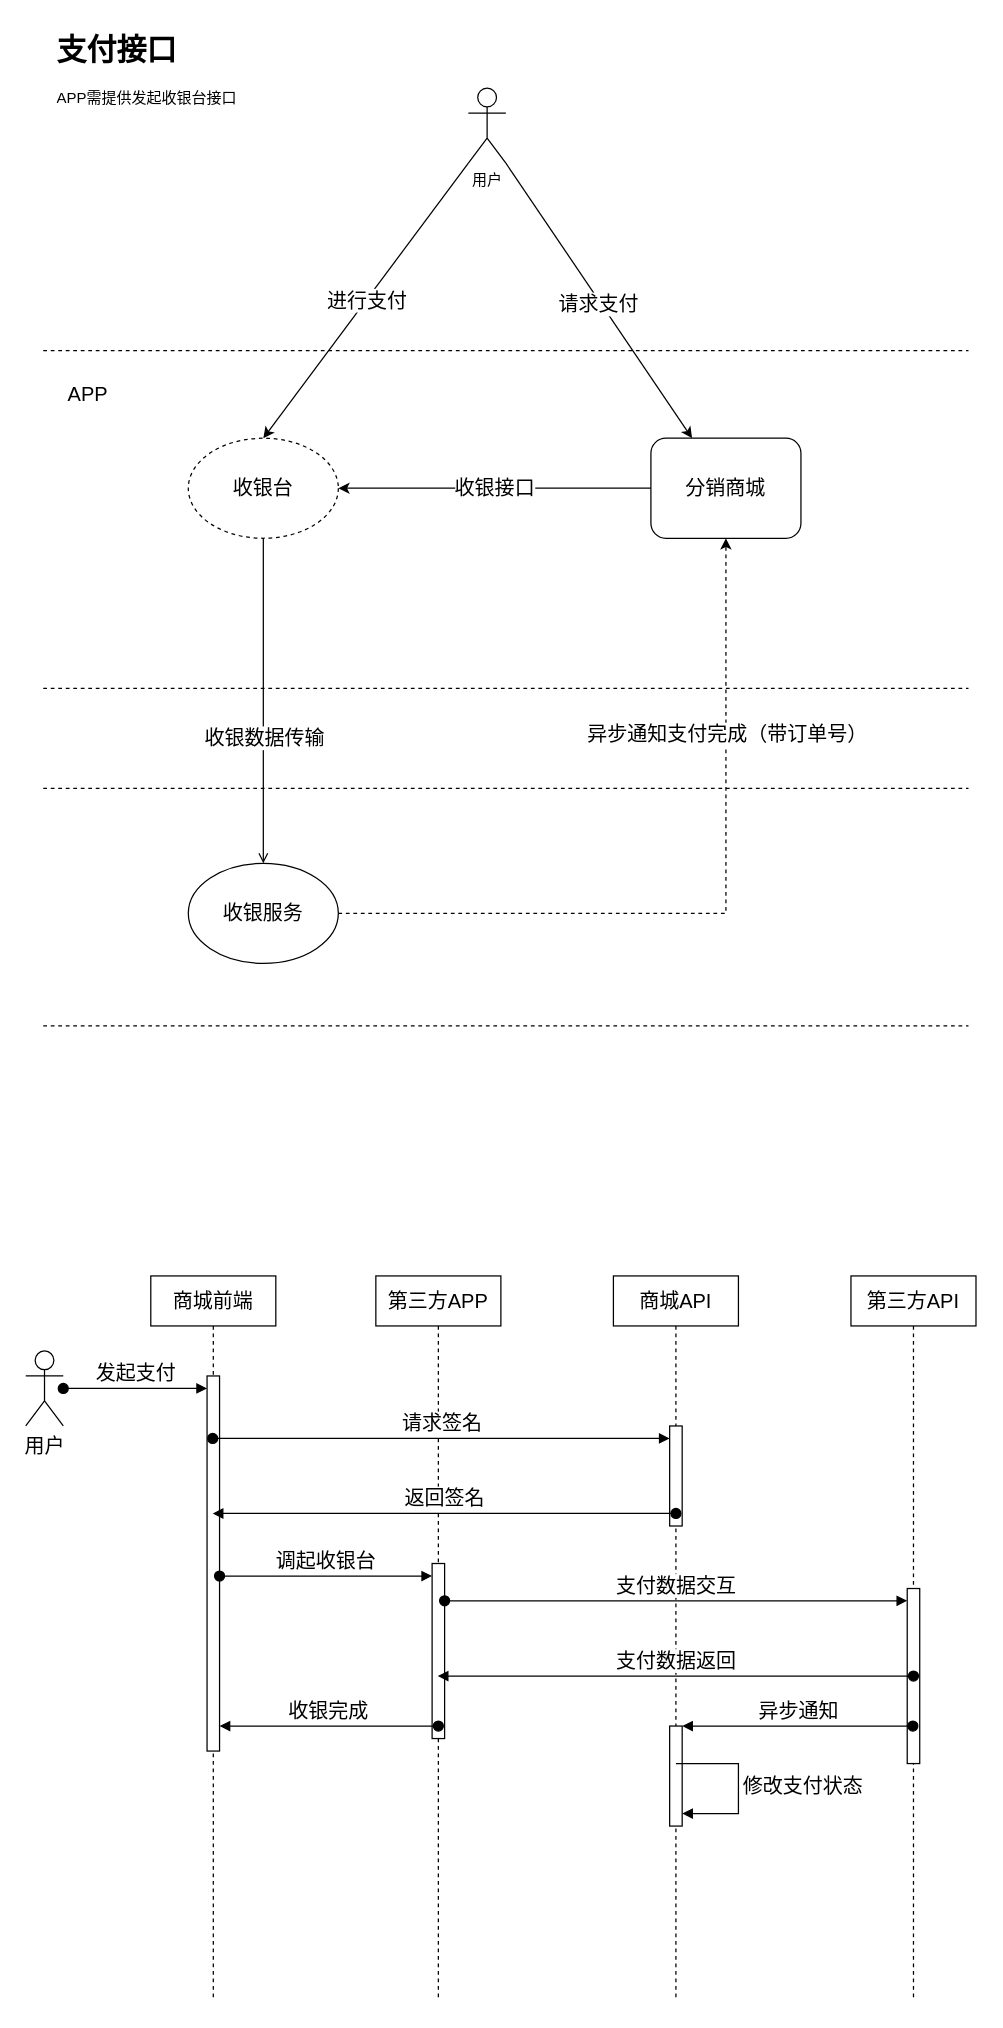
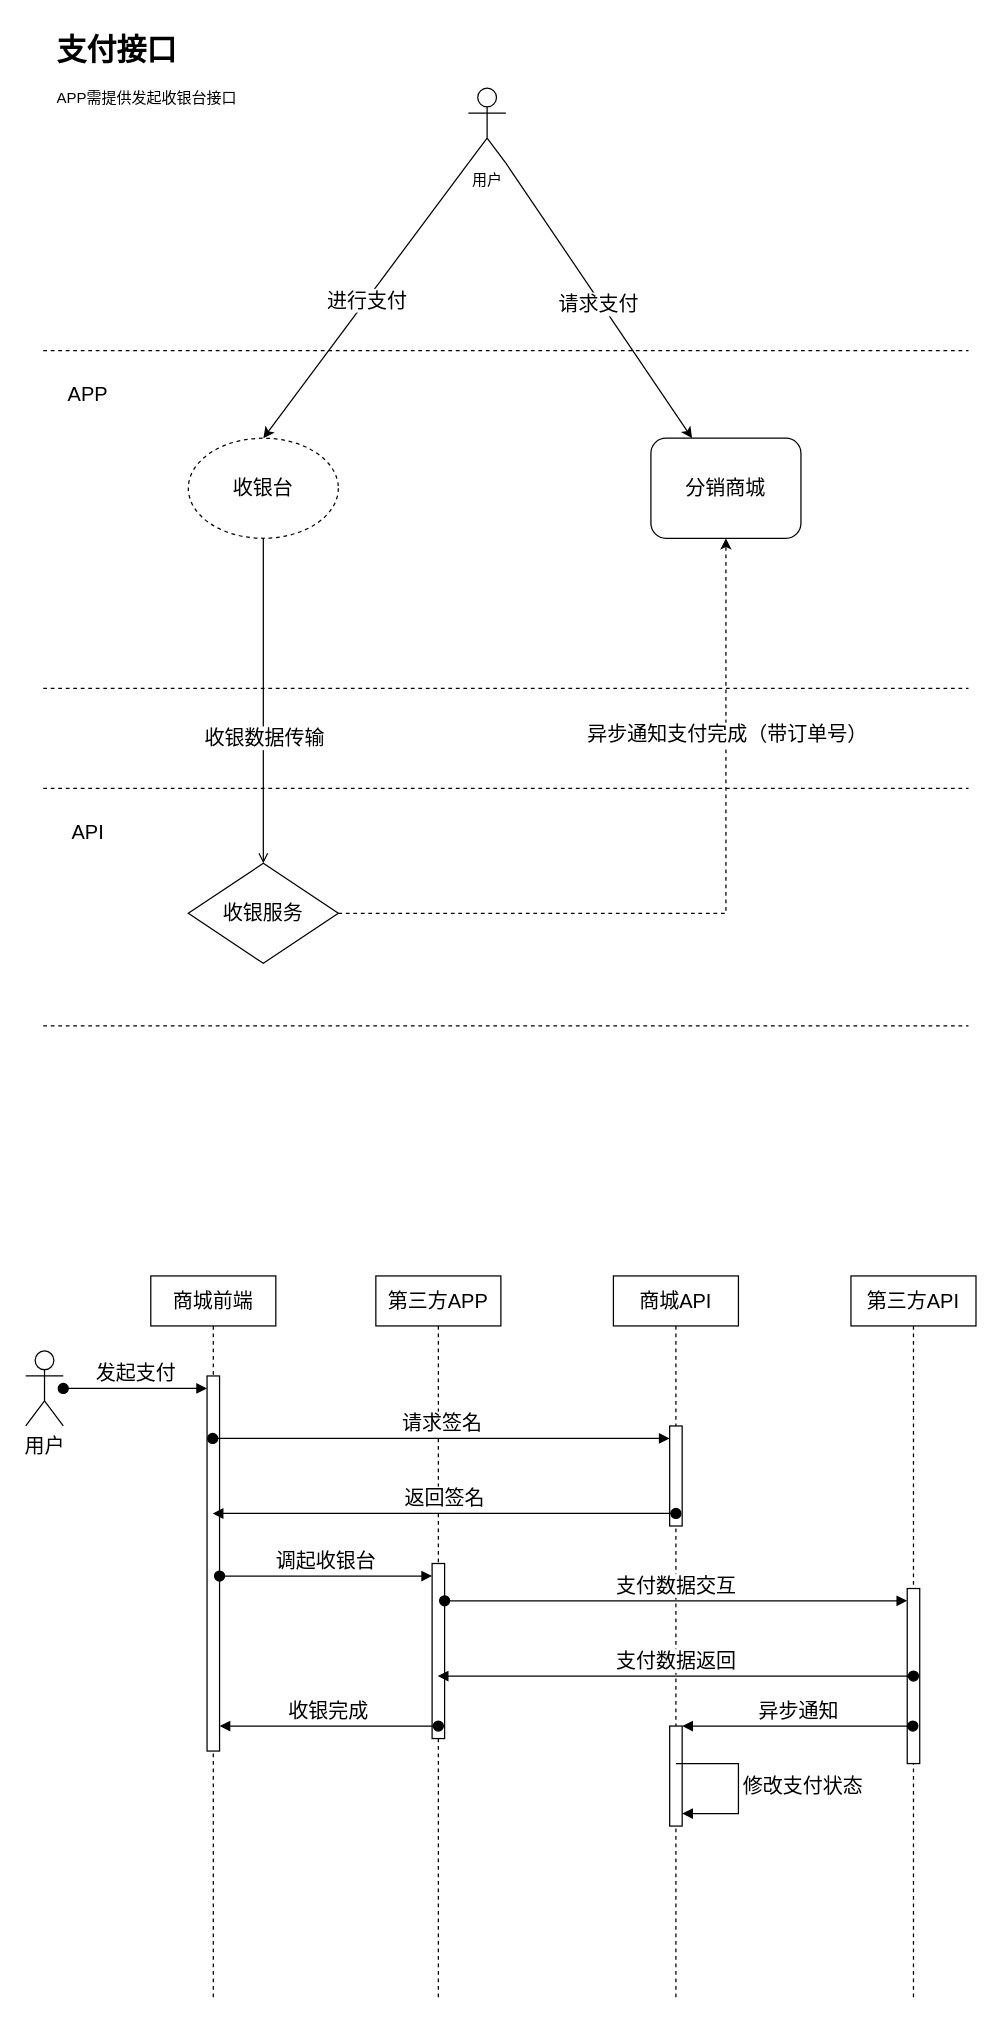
edge "分销商城" -> "收银台": removed, label "收银接口"
node "API": added
node "收银服务": shape ellipse -> diamond
